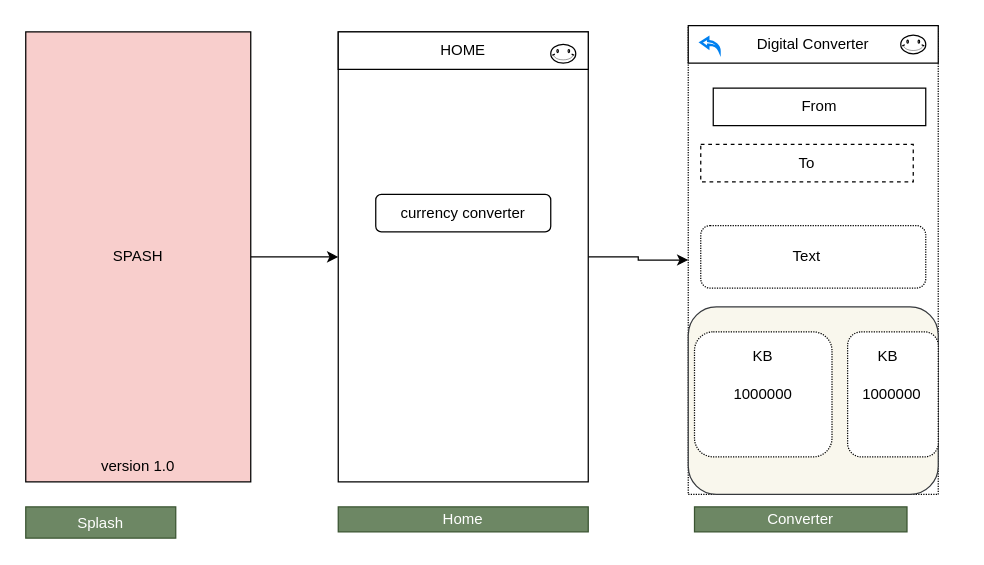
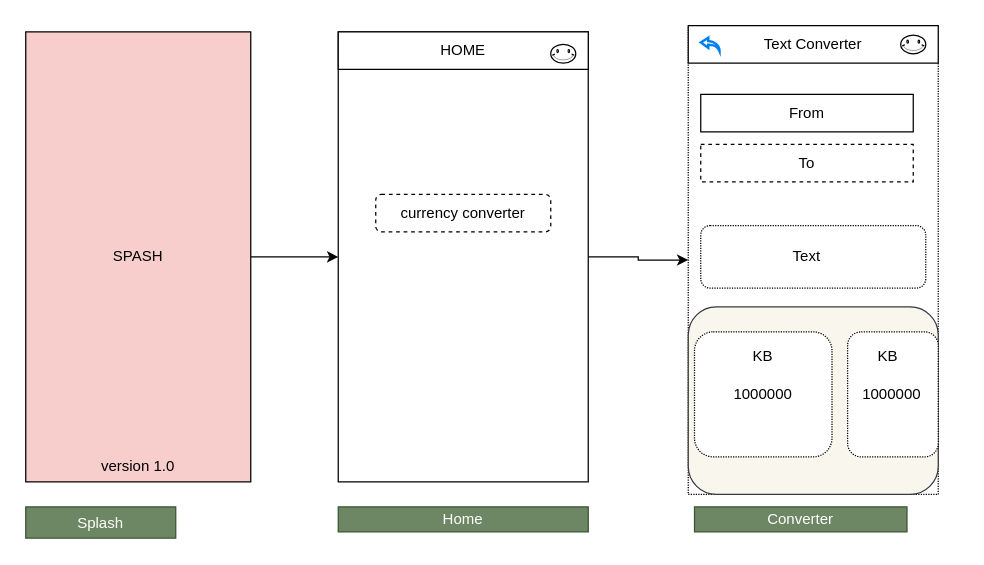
node "Digital Converter": label "Digital Converter" -> "Text Converter"
node "From": moved (819, 107) -> (807, 113)
node "currency converter": style solid -> dashed
